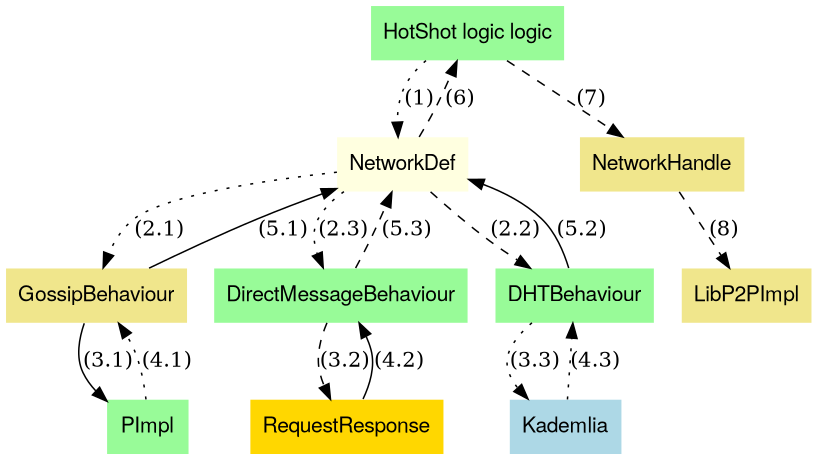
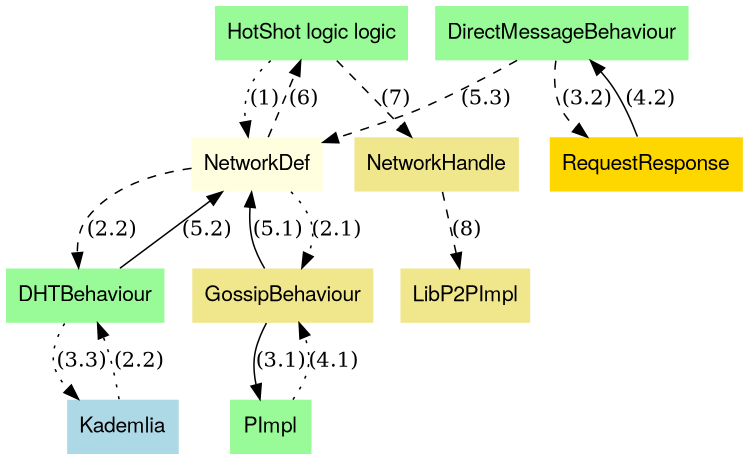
edge "NetworkDef" -> "DirectMessageBehaviour": removed, label "(2.3)"
edge "Kademlia" -> "DHTBehaviour": label "(4.3)" -> "(2.2)"
